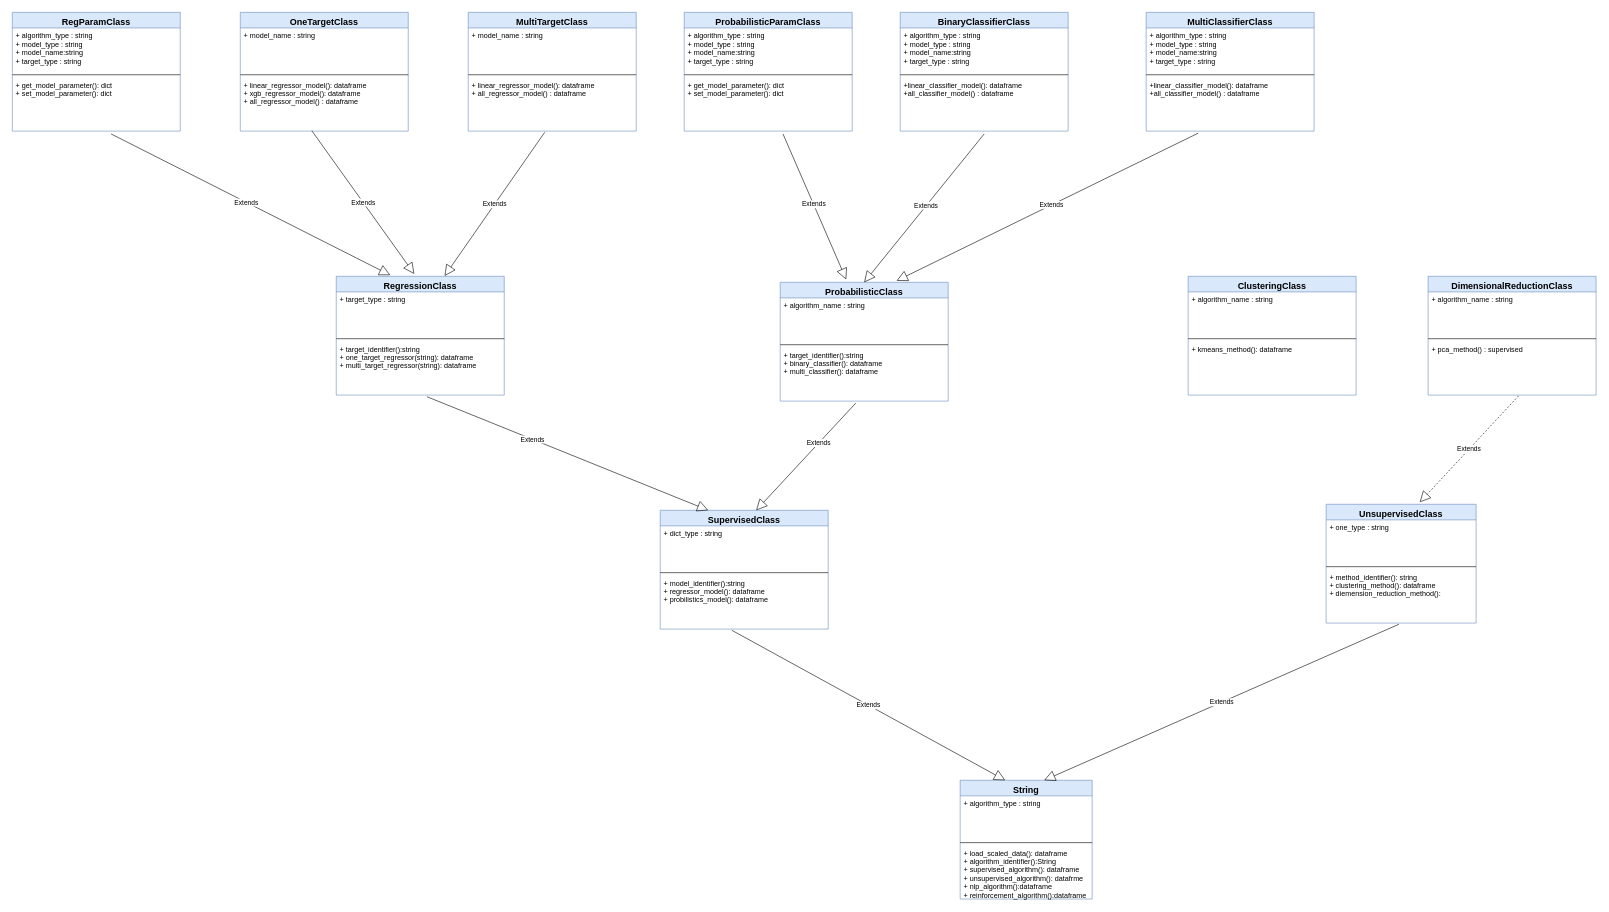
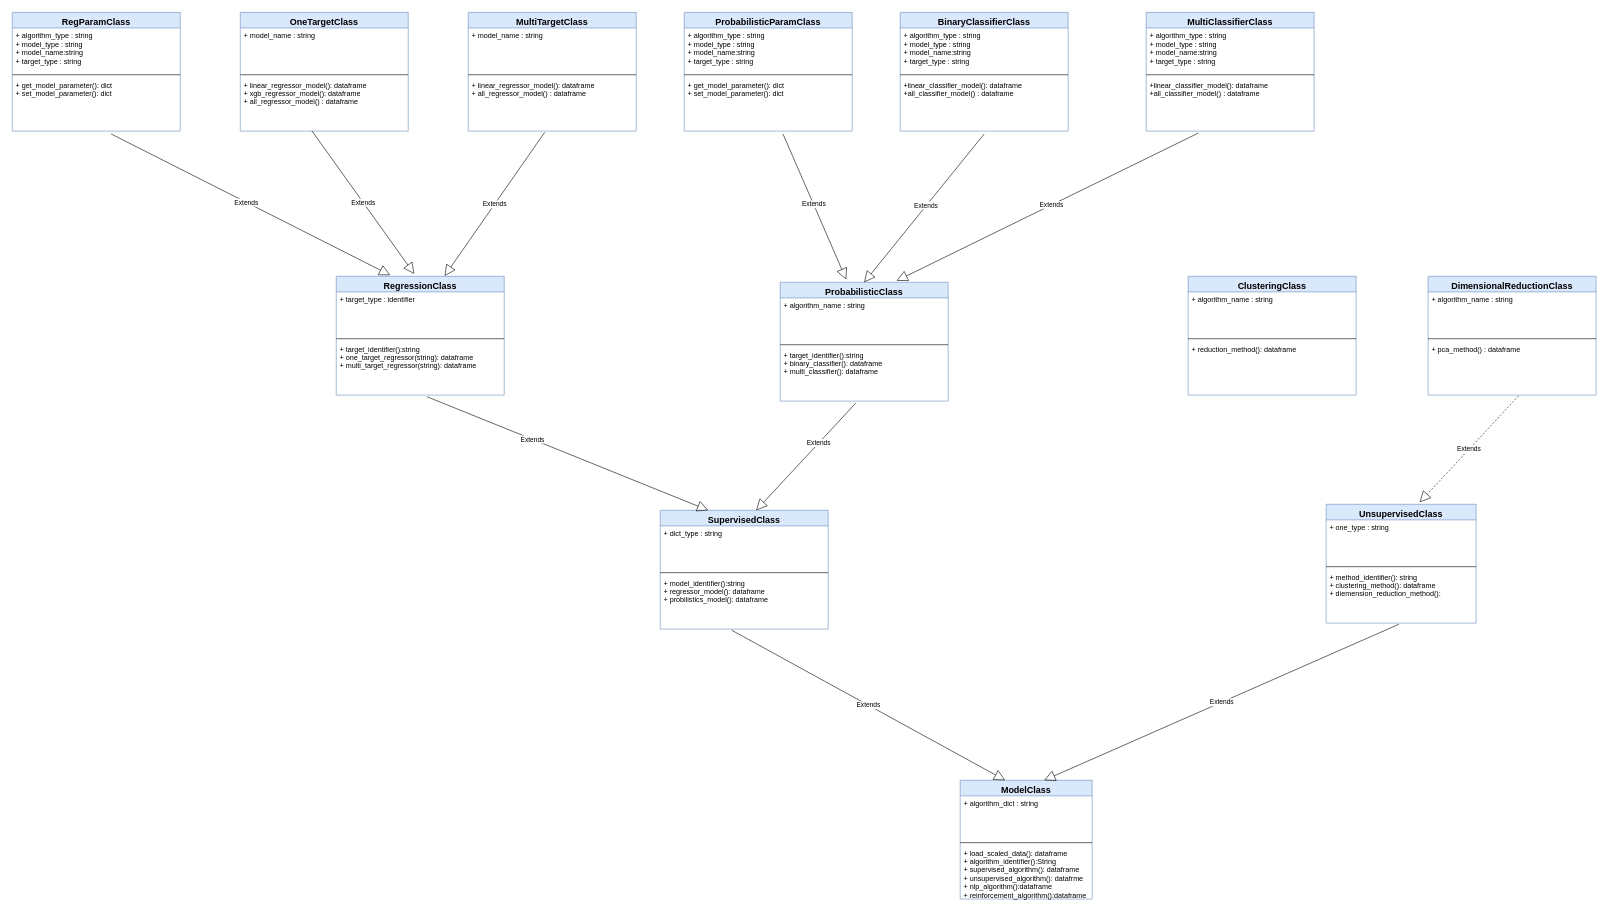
node "+ target_type : string": label "+ target_type : string" -> "+ target_type : identifier"
node "+ kmeans_method(): dataframe": label "+ kmeans_method(): dataframe" -> "+ reduction_method(): dataframe"
node "+ pca_method() : supervised": label "+ pca_method() : supervised" -> "+ pca_method() : dataframe"
node "String": label "String" -> "ModelClass"
node "+ algorithm_type : string": label "+ algorithm_type : string" -> "+ algorithm_dict : string"
